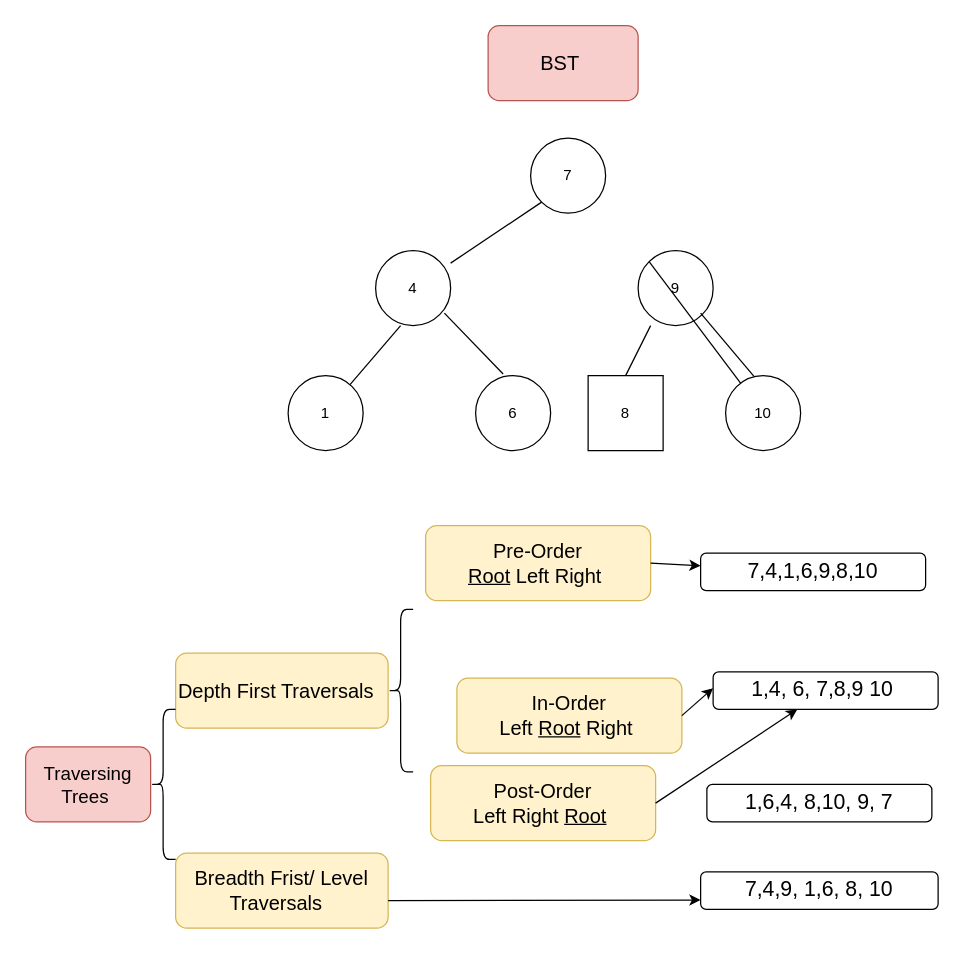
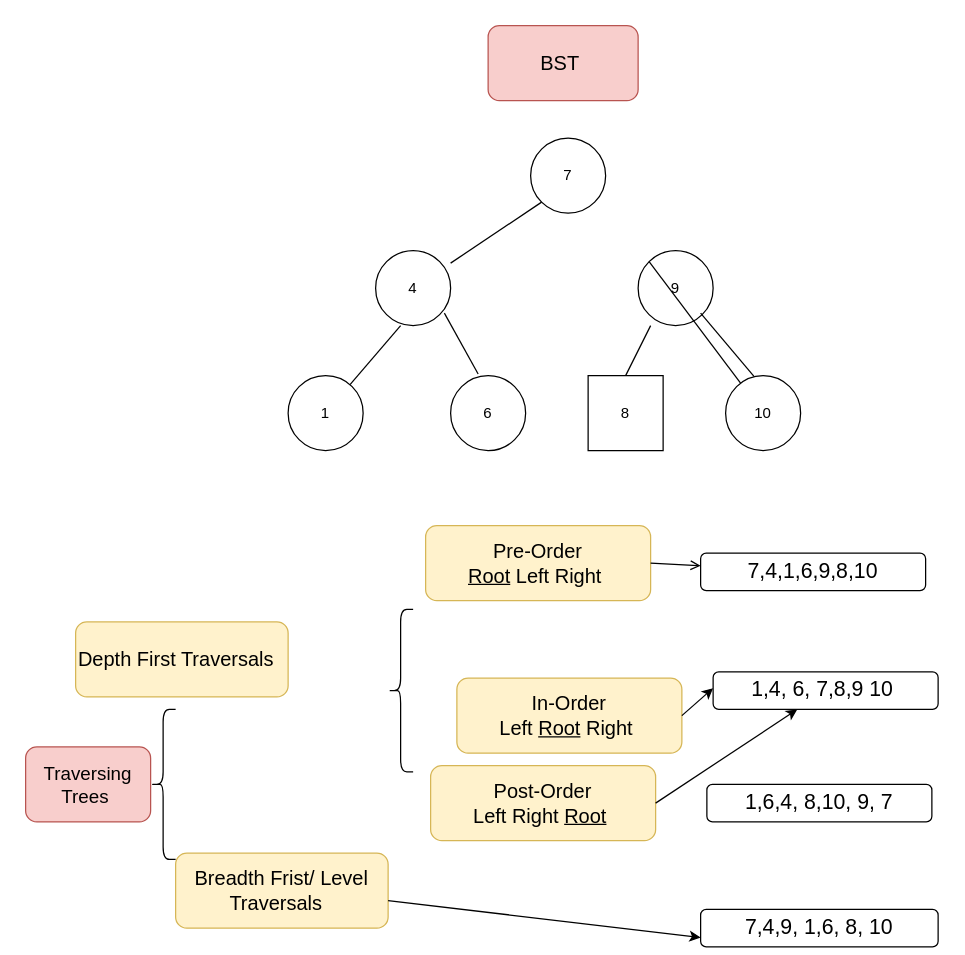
node "6": moved (513, 413) -> (488, 413)
edge "Pre-Order Root Left Right" -> "7,4,1,6,9,8,10": arrowhead classic -> open
node "Depth First Traversals": moved (282, 691) -> (182, 659)
node "7,4,9, 1,6, 8, 10": moved (819, 891) -> (819, 928)
